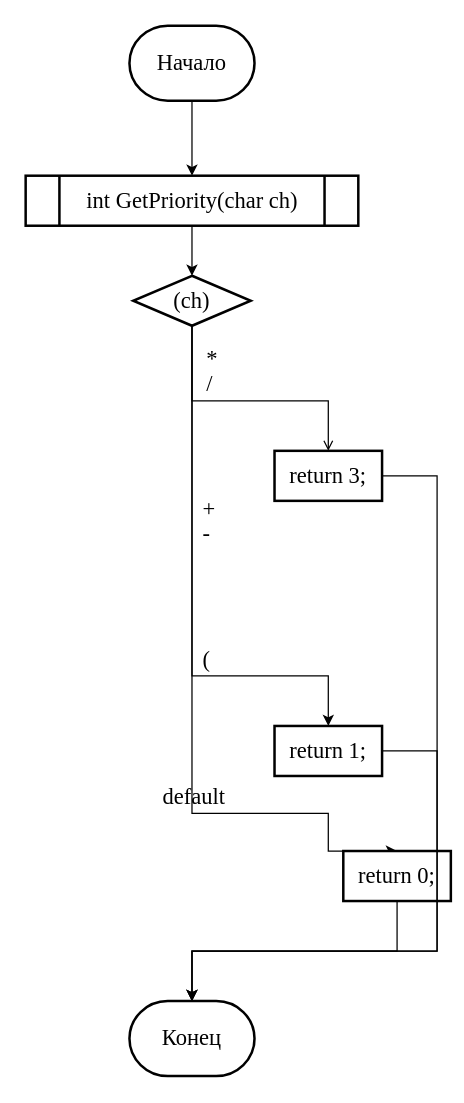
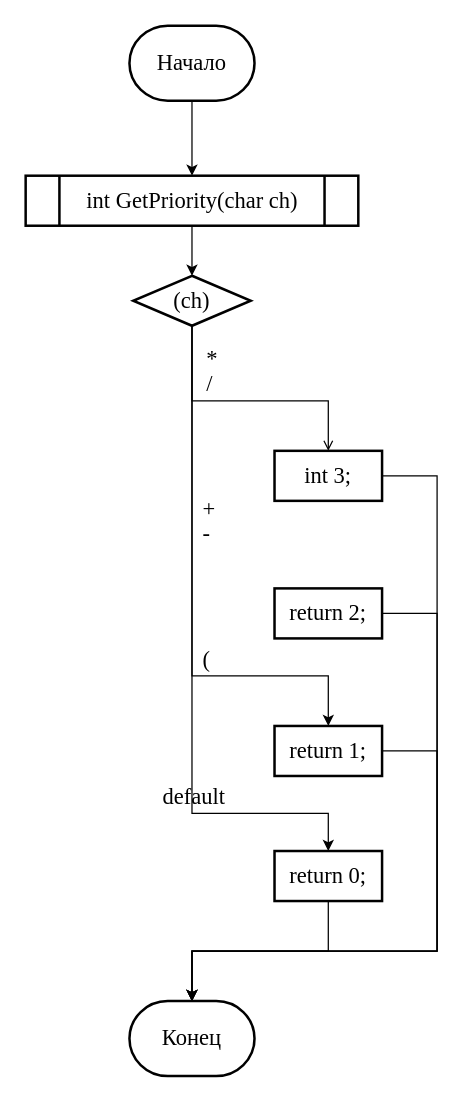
node "return 3;": label "return 3;" -> "int 3;"
node "return 2;": added
edge "return 2;" -> "Конец": added
node "return 0;": moved (397, 876) -> (328, 876)
